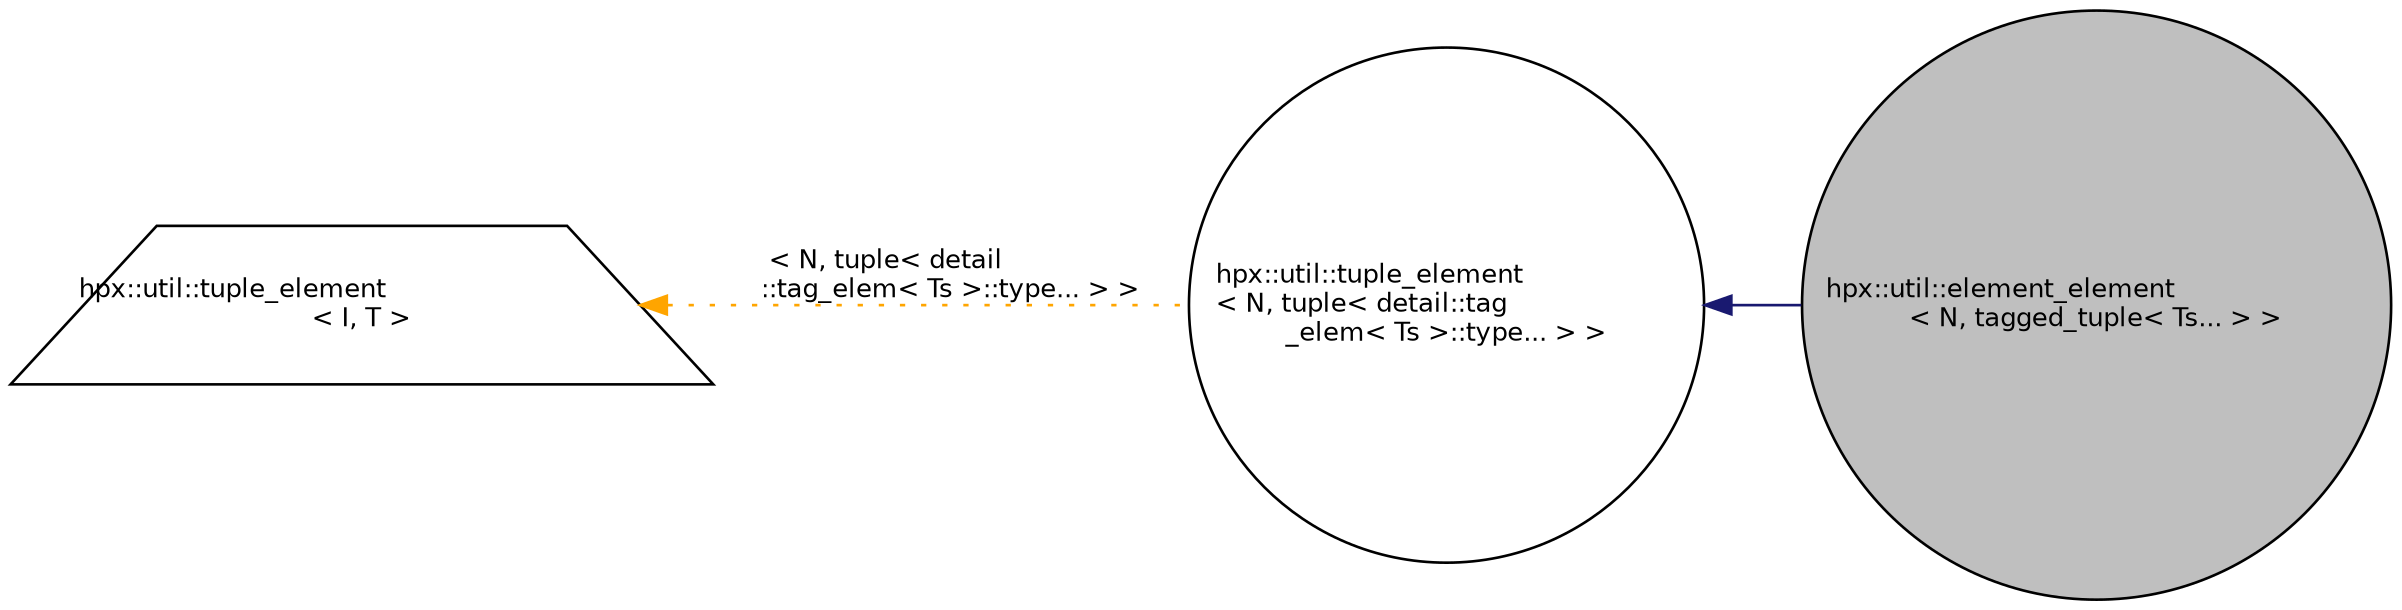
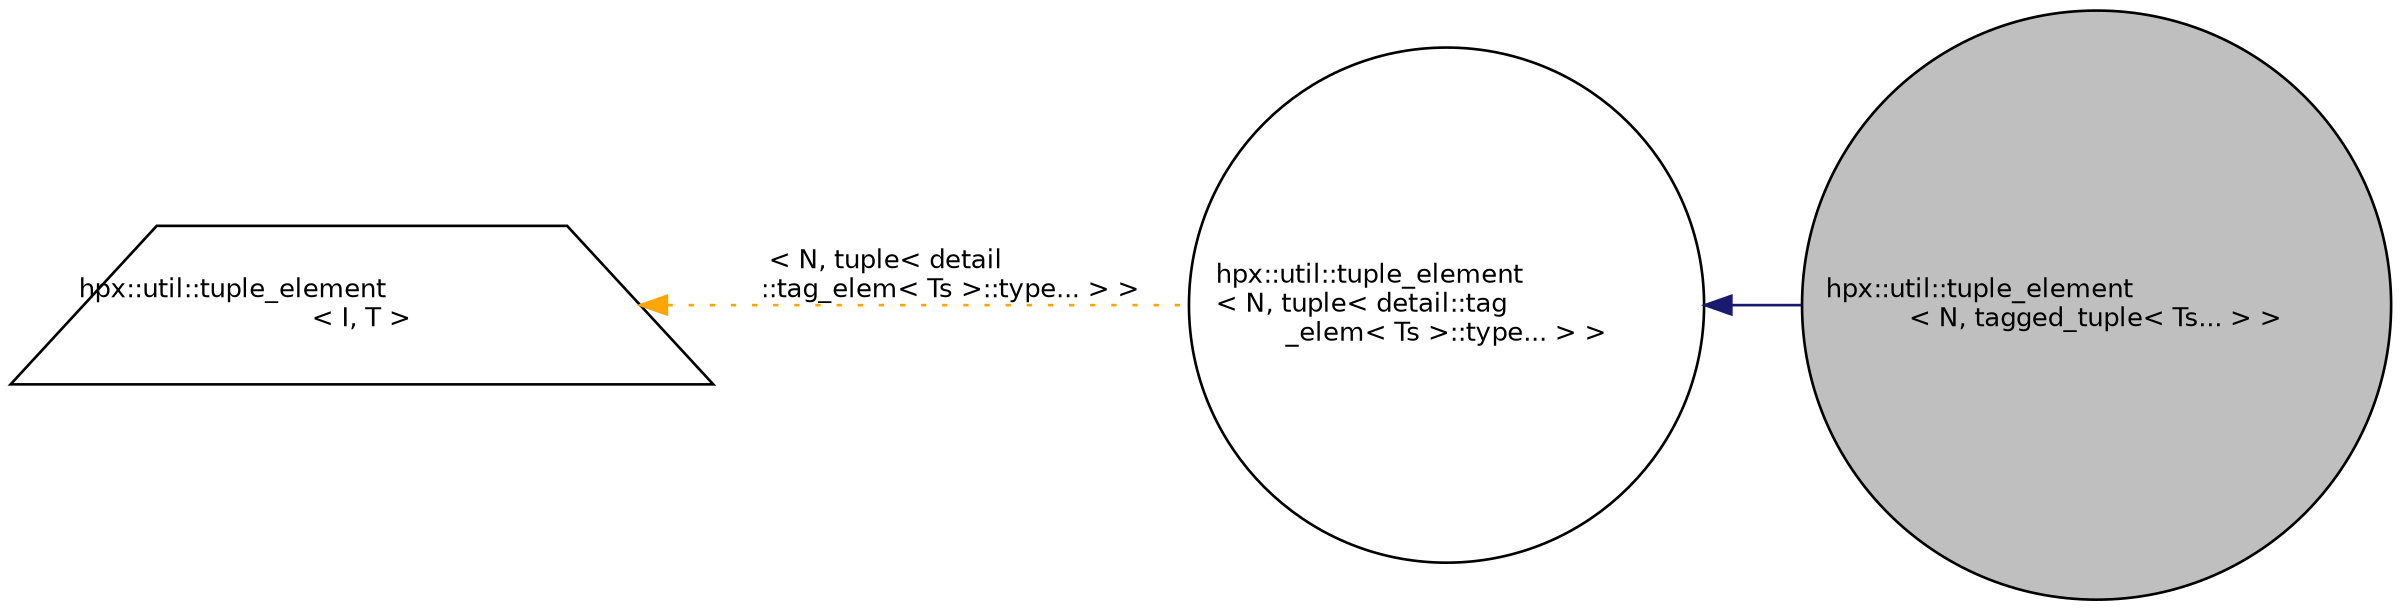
node "hpx::util::element_element < N, tagged_tuple< Ts... > >": label "hpx::util::element_element < N, tagged_tuple< Ts... > >" -> "hpx::util::tuple_element < N, tagged_tuple< Ts... > >"
